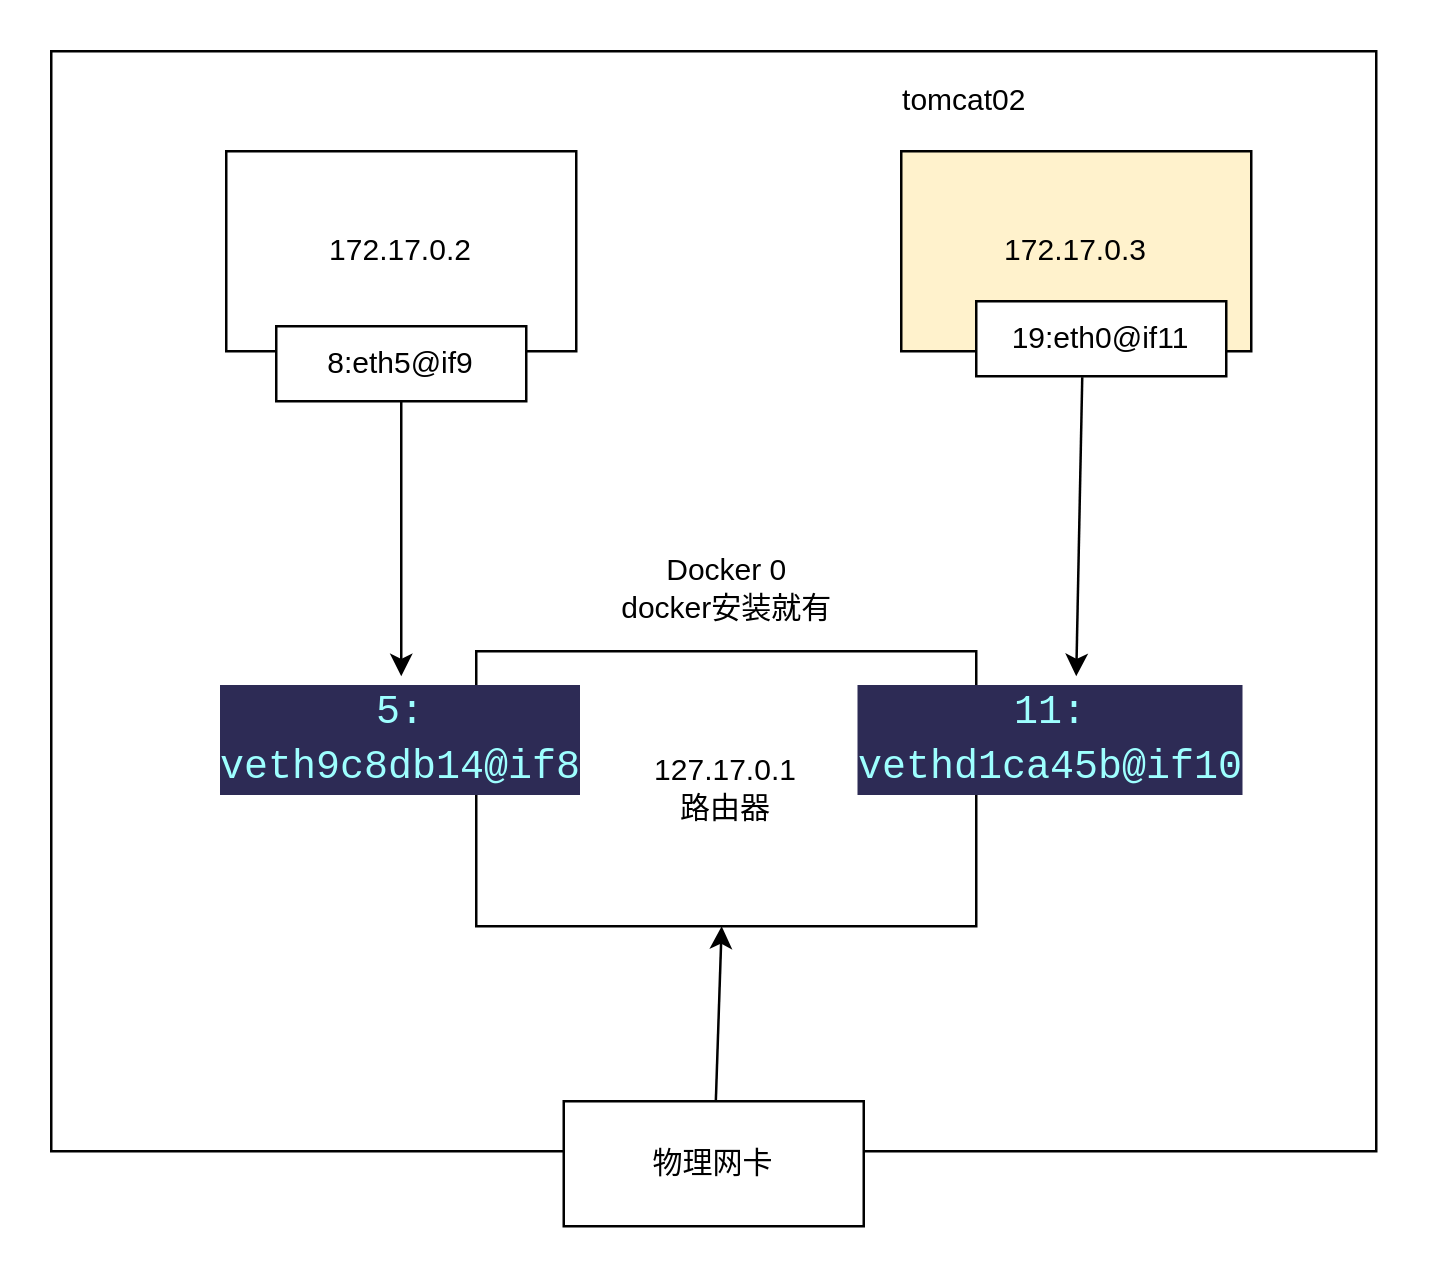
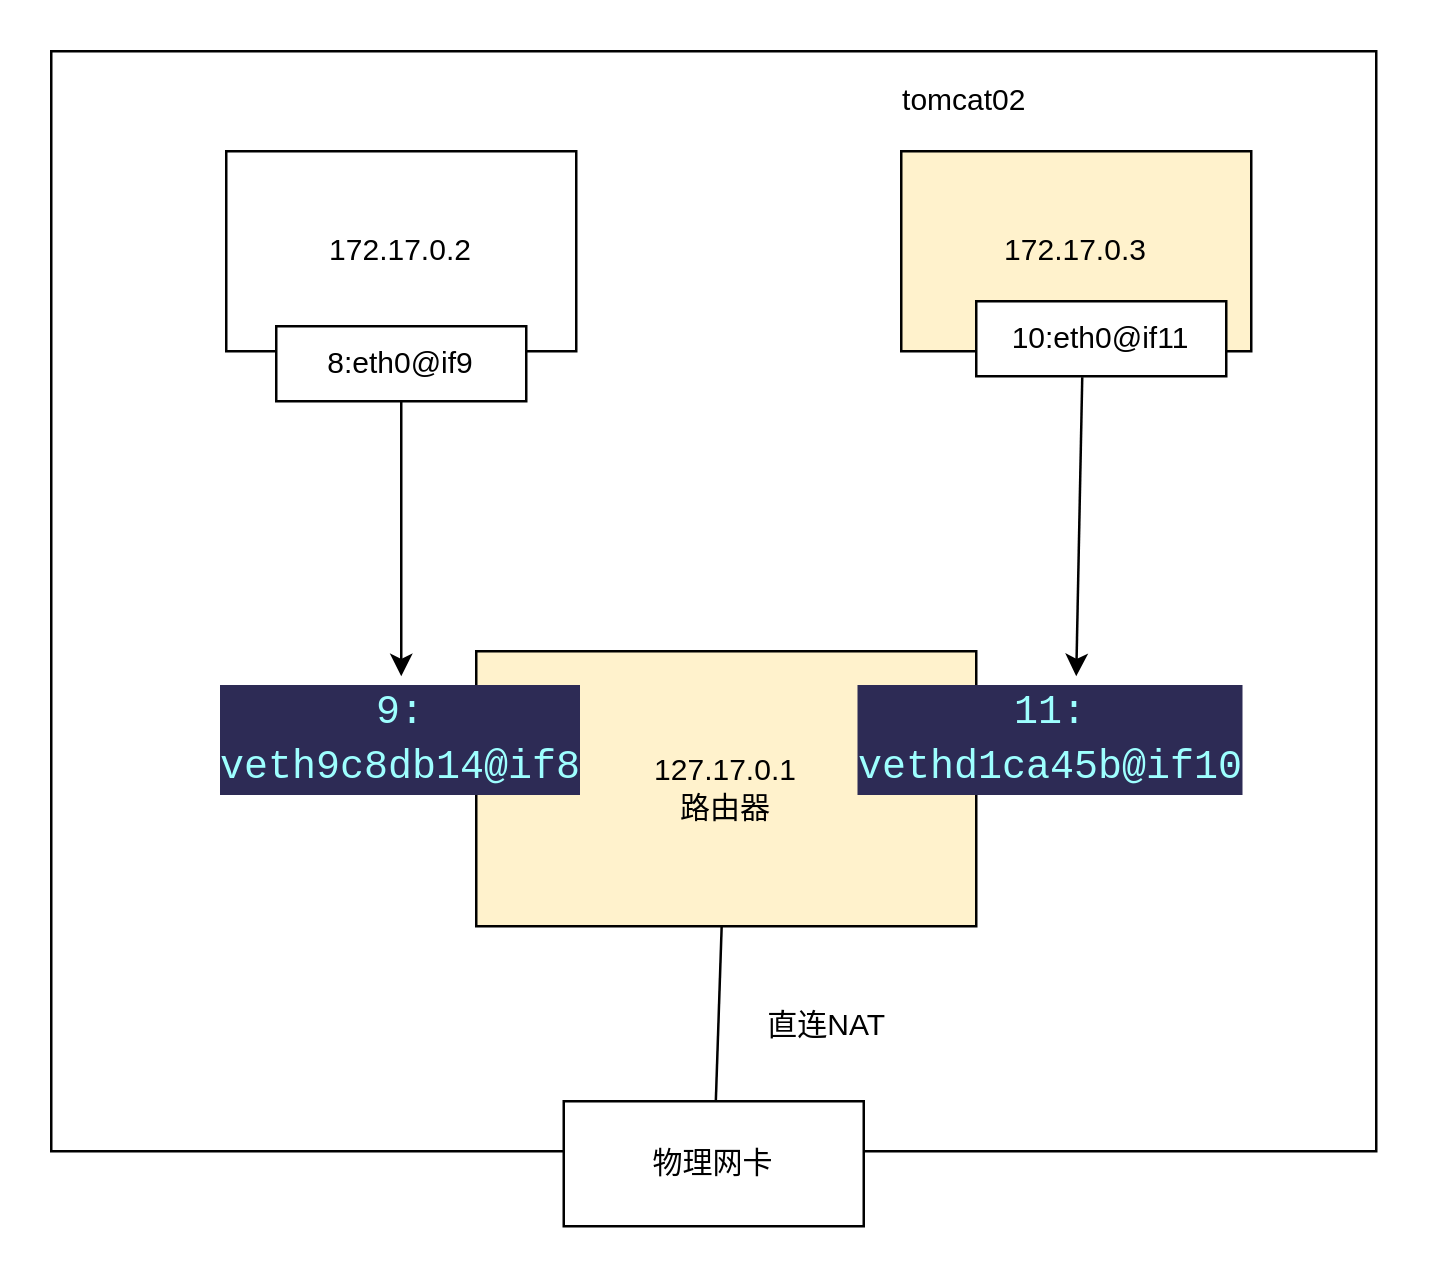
node "19:eth0@if11": label "19:eth0@if11" -> "10:eth0@if11"
node "8:eth5@if9": label "8:eth5@if9" -> "8:eth0@if9"
node "Docker 0 docker安装就有": removed
node "5: veth9c8db14@if8": label "5: veth9c8db14@if8" -> "9: veth9c8db14@if8"
node "127.17.0.1 路由器": fillcolor #ffffff -> #fff2cc
edge "物理网卡" -> "127.17.0.1 路由器": arrowhead classic -> none
node "直连NAT": added
